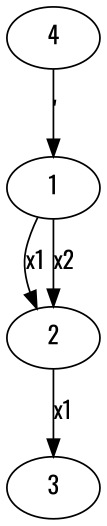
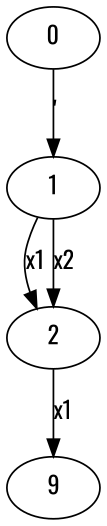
node "4": label "4" -> "0"
node "3": label "3" -> "9"
